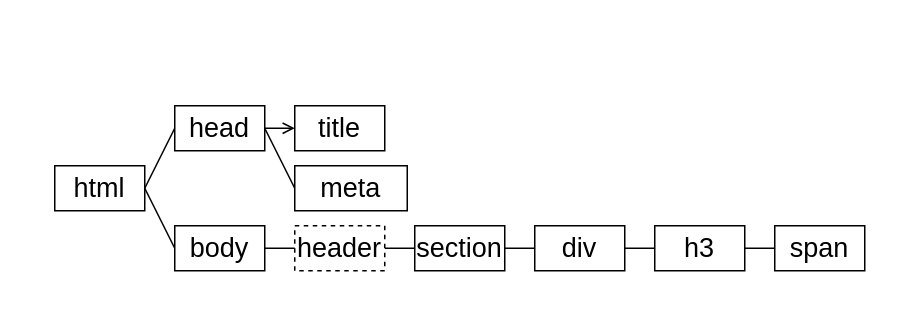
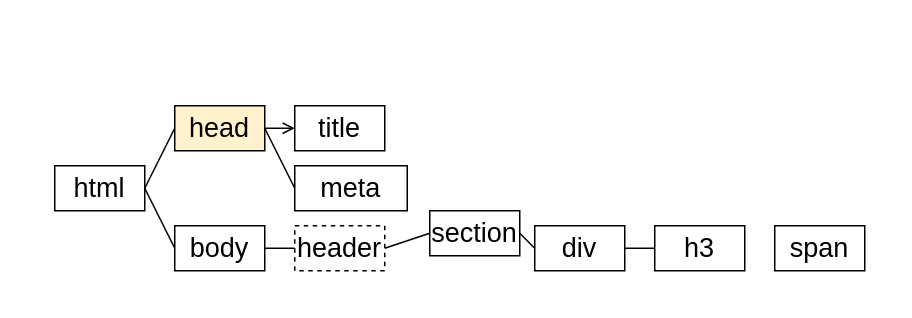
node "head": fillcolor #ffffff -> #fff2cc
node "section": moved (460, 248) -> (475, 233)
edge "h3" -- "span": removed
